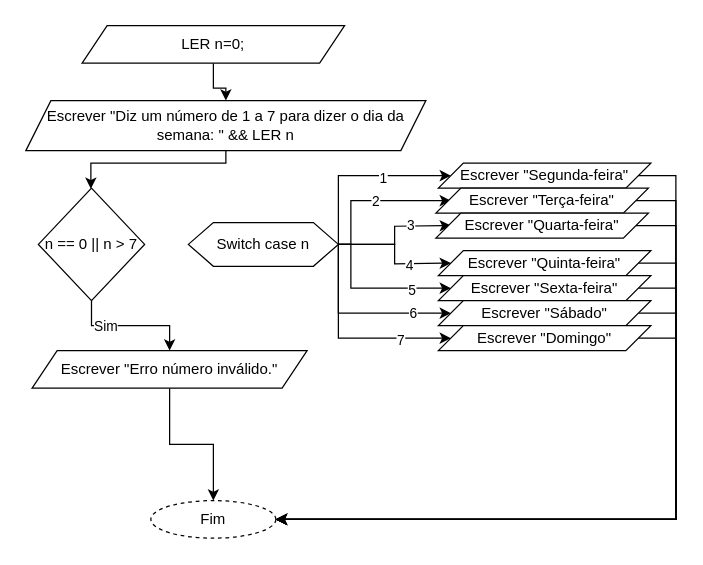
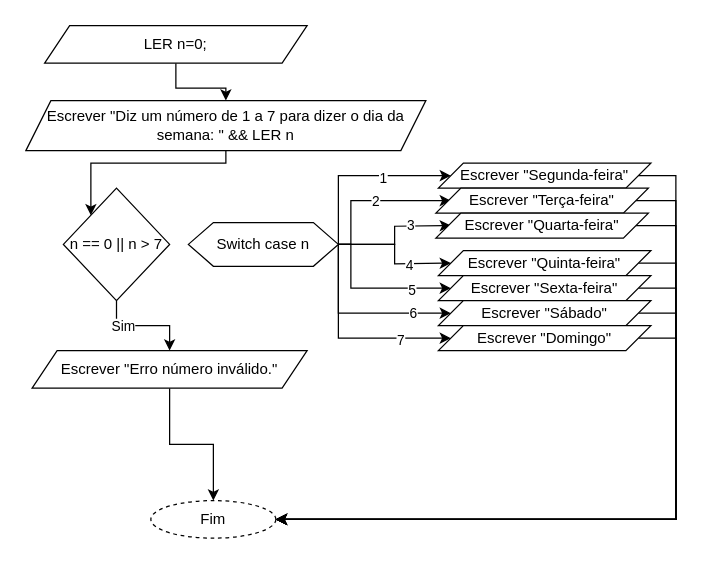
node "LER n=0;": moved (213, 44) -> (176, 44)
node "n == 0 || n > 7": moved (91, 244) -> (116, 244)
